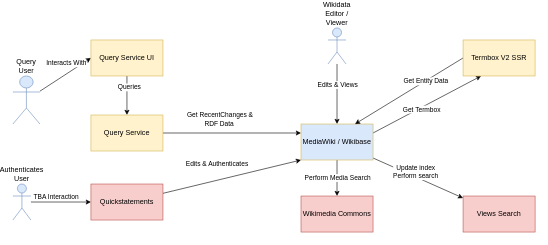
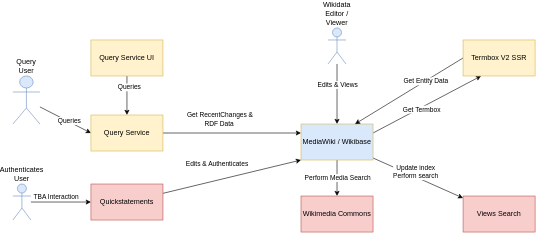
edge "Query User" -> "Query Service UI": removed, label "Interacts With"
edge "Query User" -> "Query Service": added, label "Queries"
